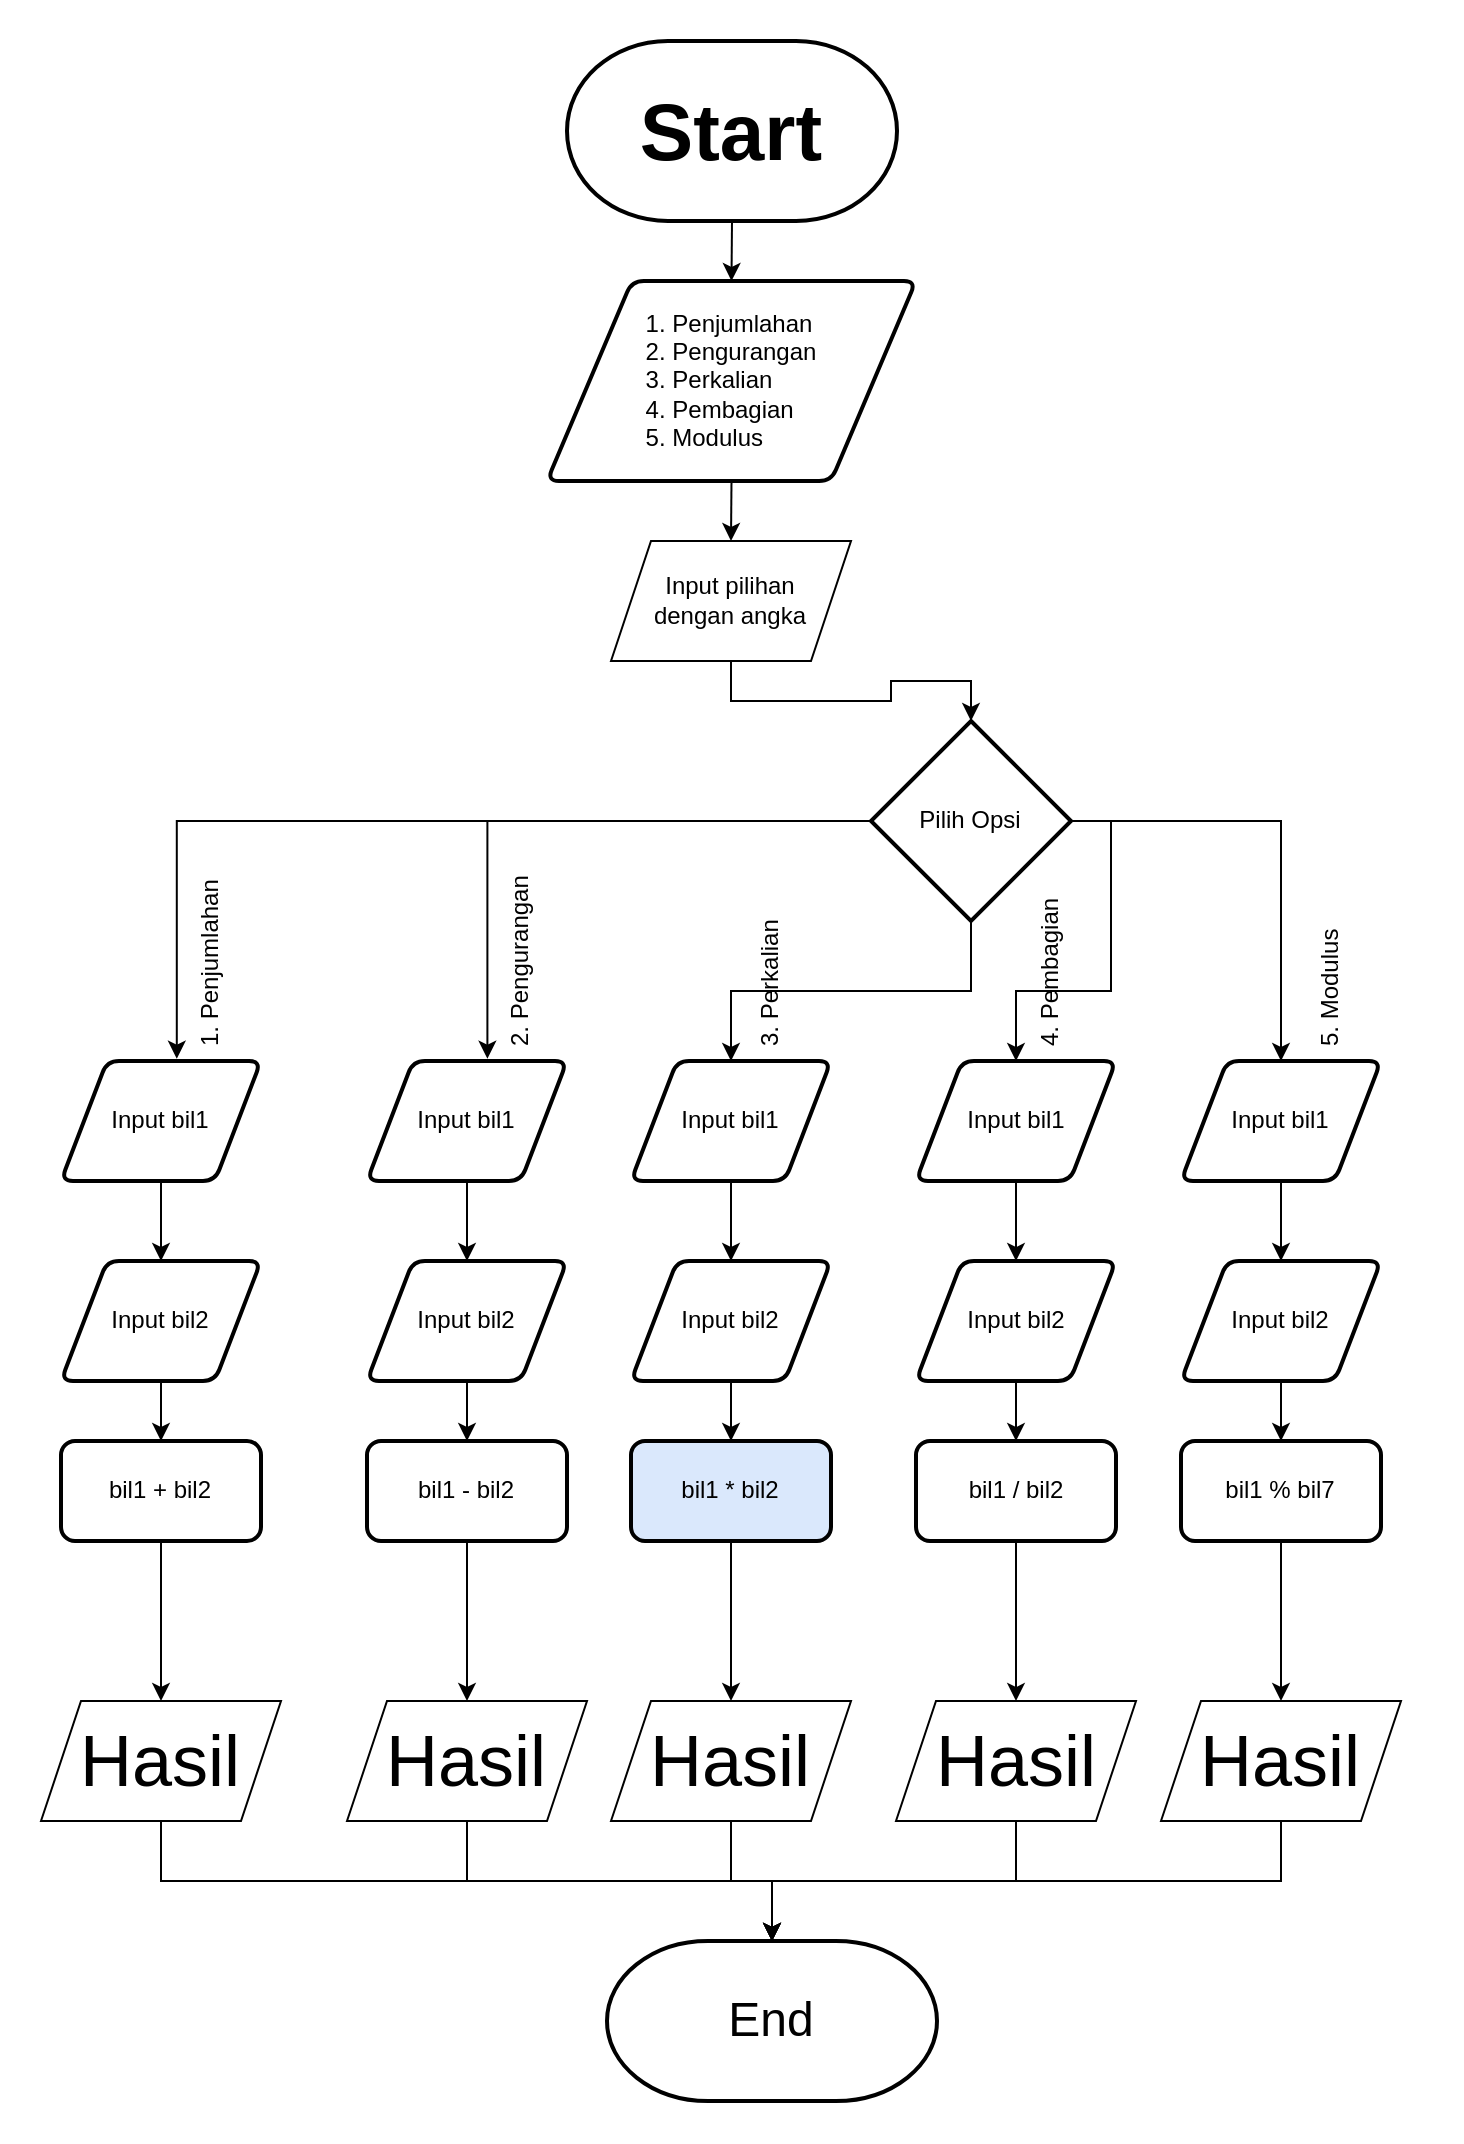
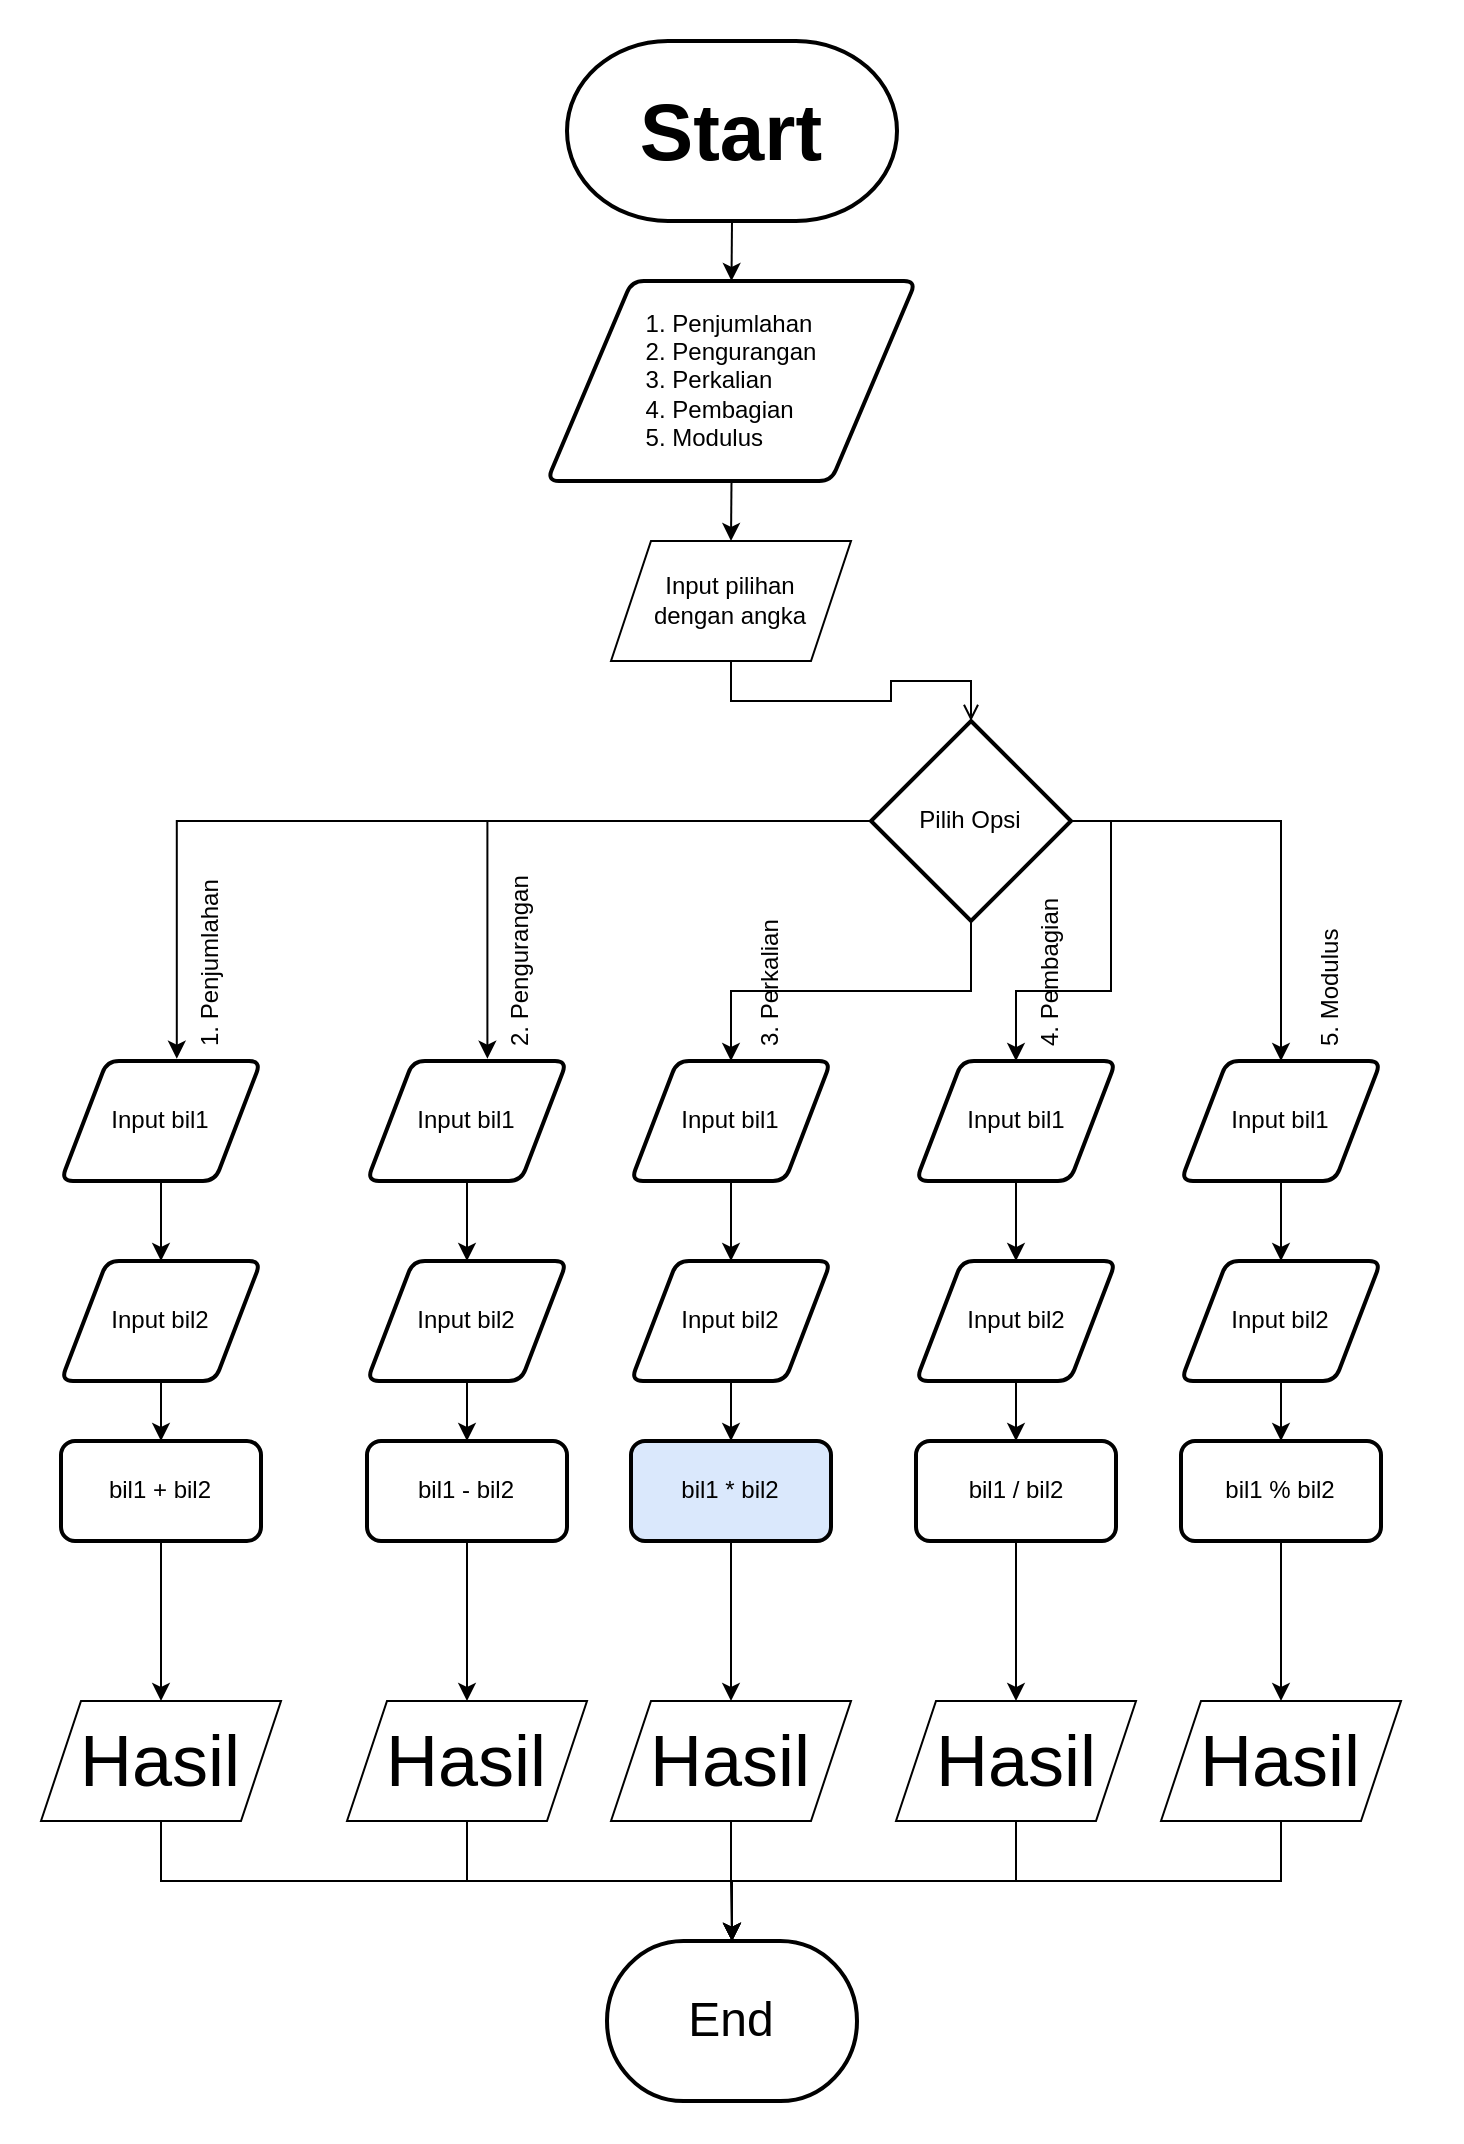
edge "Input pilihan dengan angka" -> "Pilih Opsi": arrowhead classic -> open
node "bil1 % bil7": label "bil1 % bil7" -> "bil1 % bil2"
node "End": size 330x160 -> 250x160
